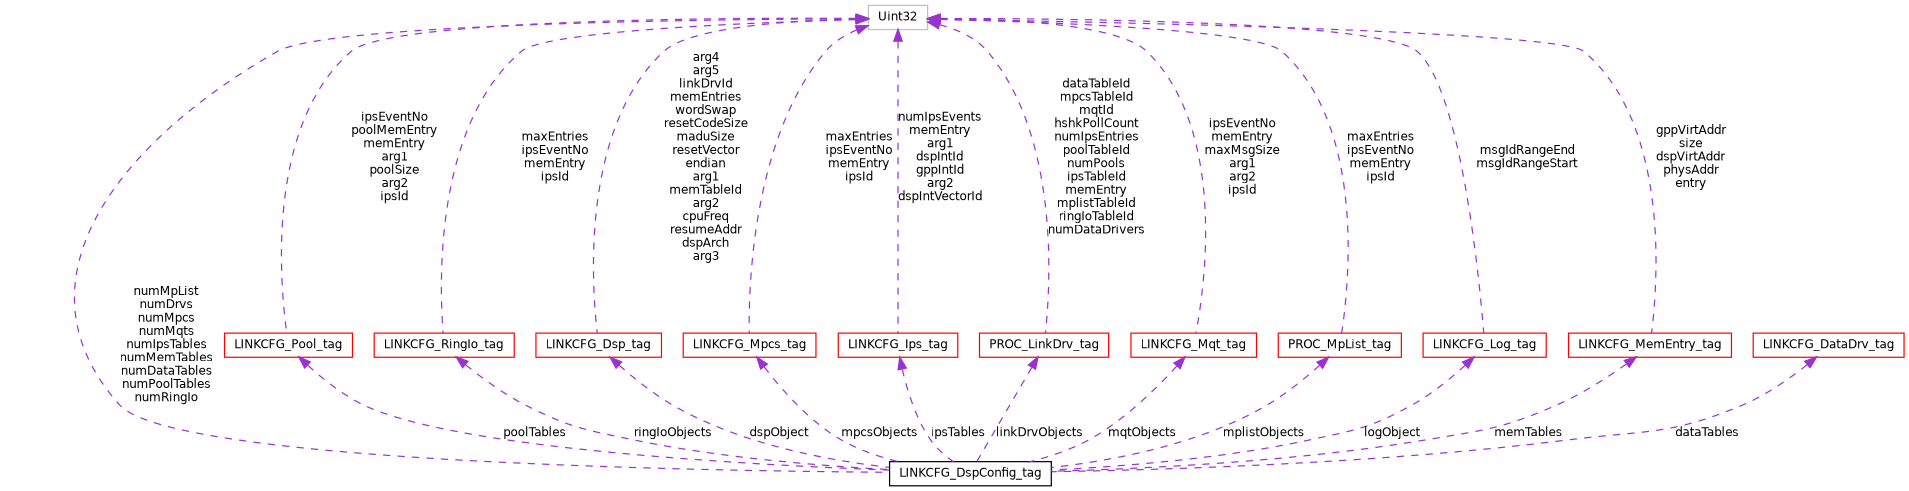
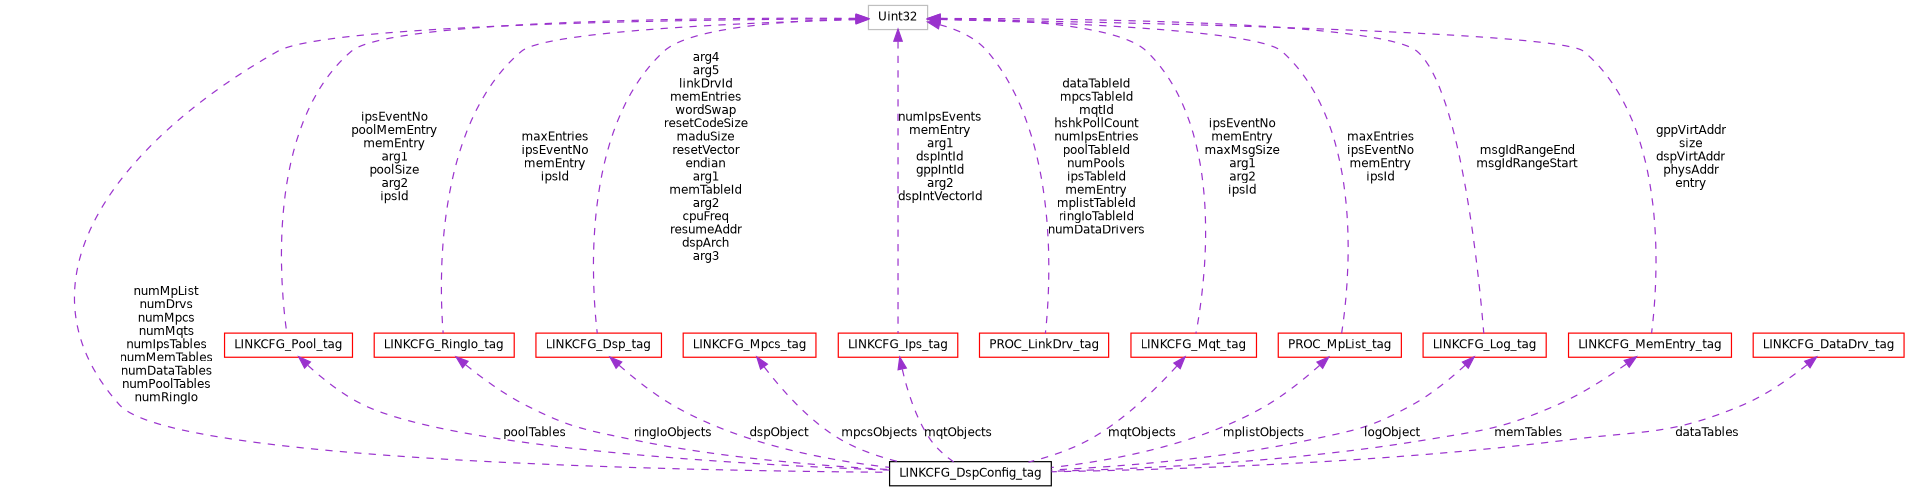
edge "LINKCFG_Mpcs_tag" -> "Uint32": removed, label "maxEntries ipsEventNo memEntry ipsId"
edge "LINKCFG_DspConfig_tag" -> "PROC_LinkDrv_tag": removed, label "linkDrvObjects"
edge "LINKCFG_DspConfig_tag" -> "LINKCFG_Ips_tag": label "ipsTables" -> "mqtObjects"
